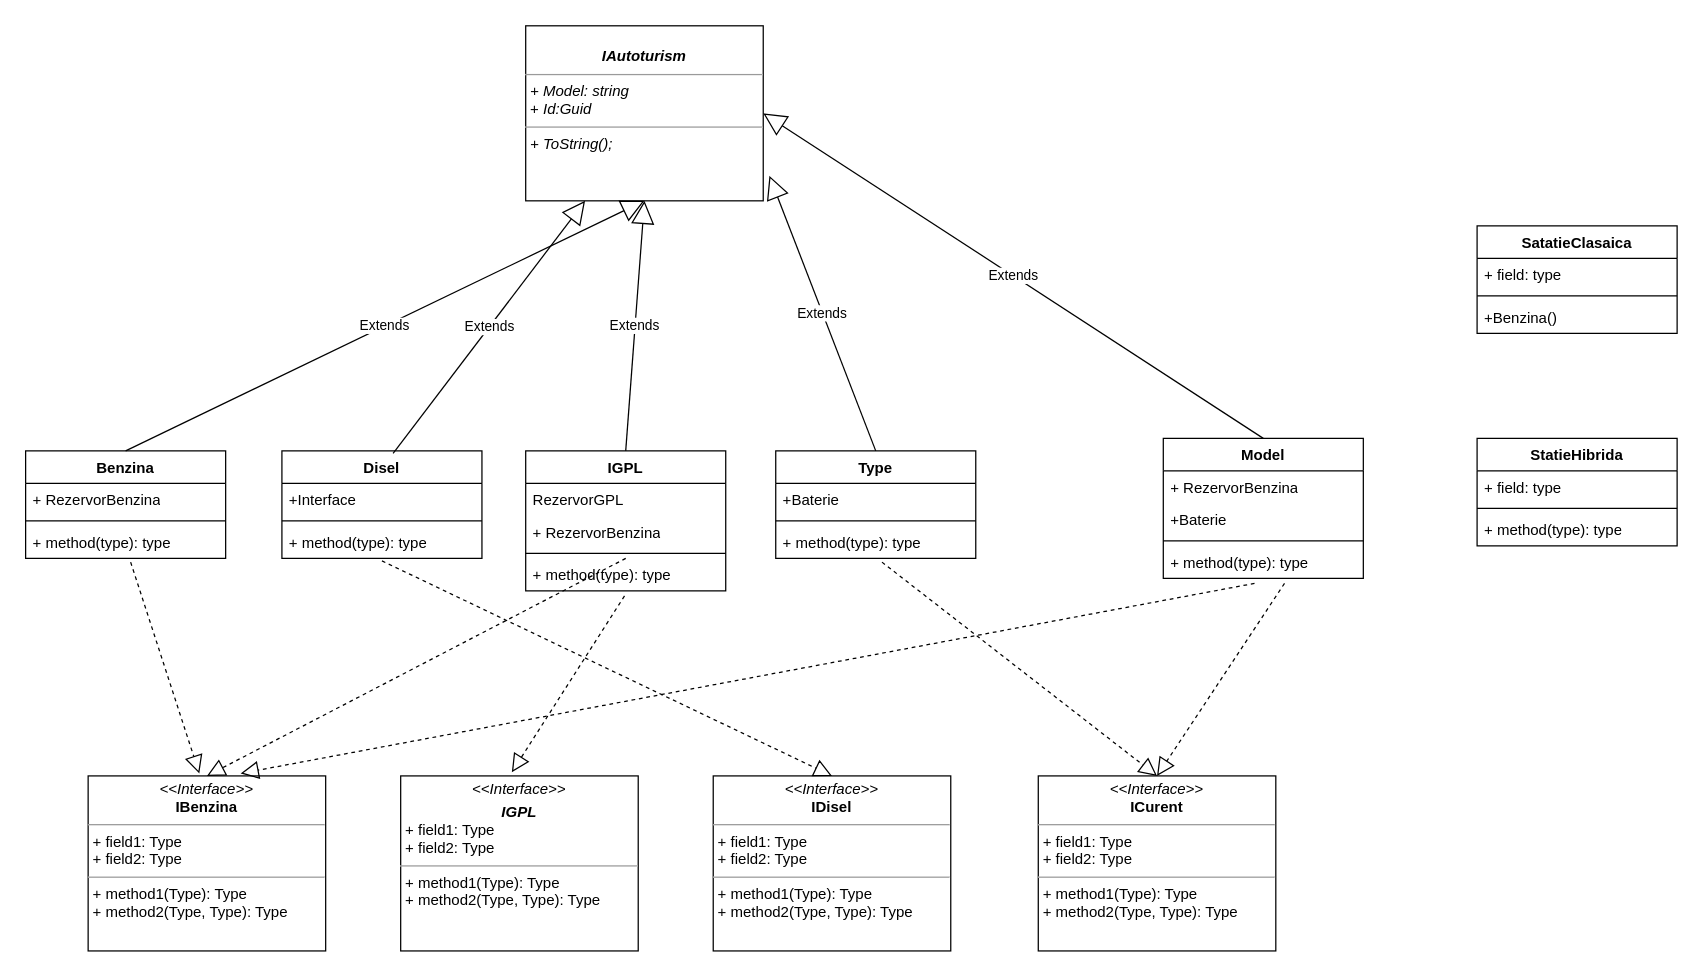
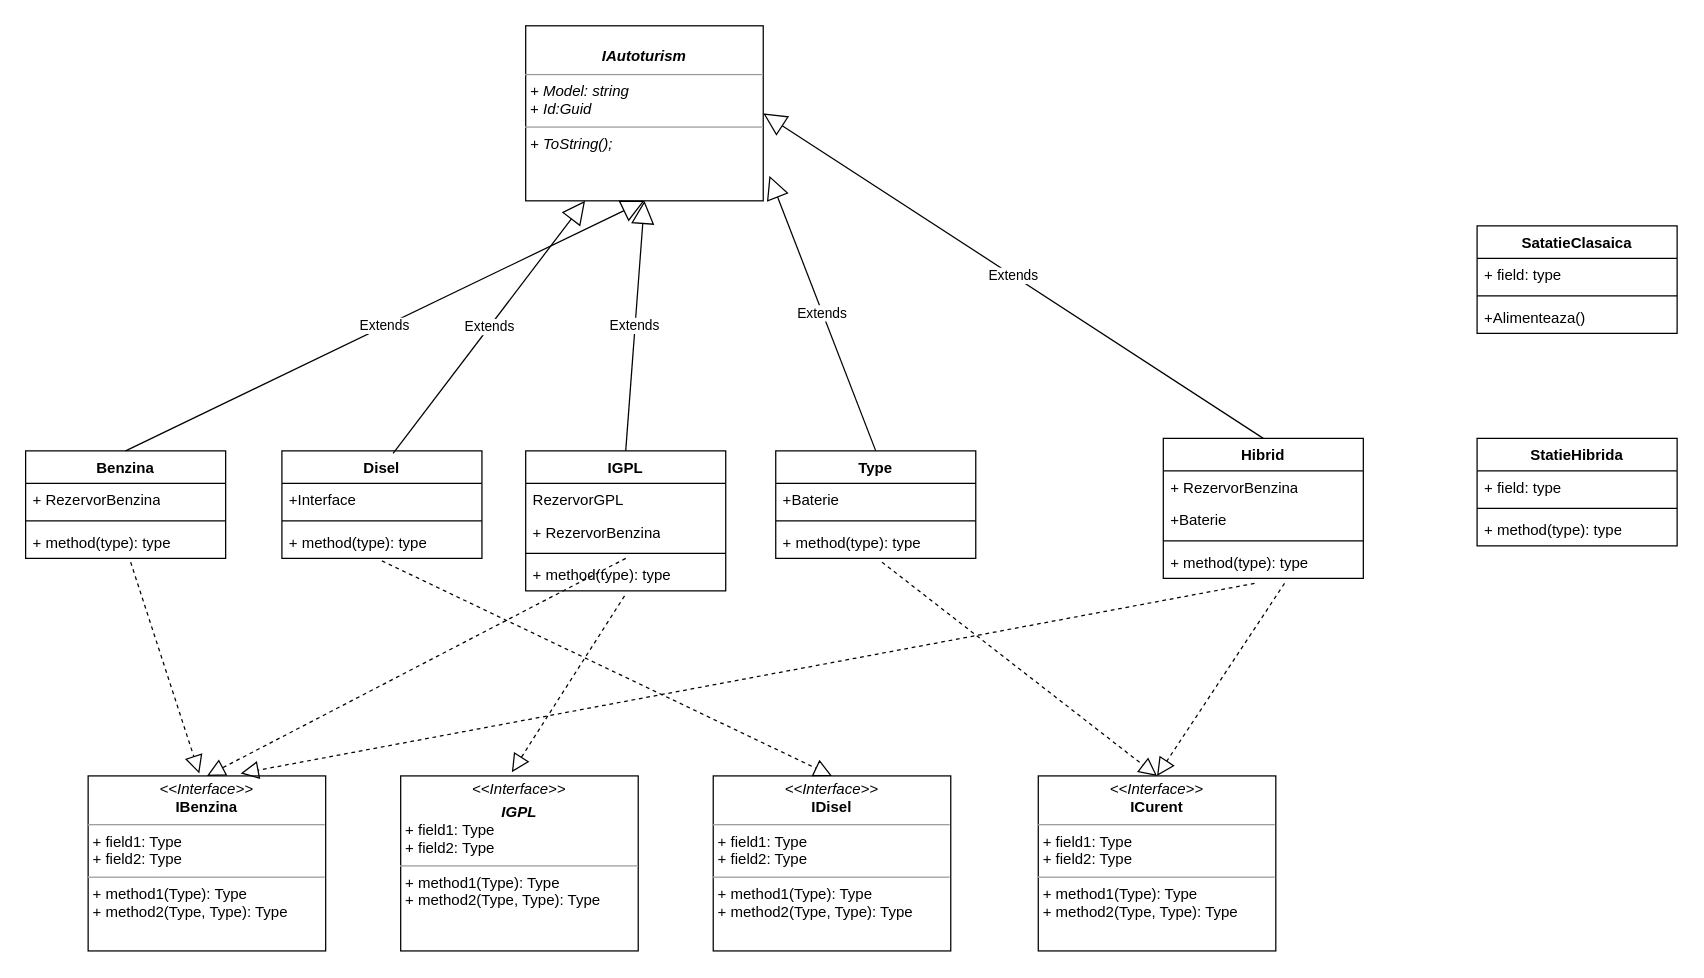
node "+Benzina()": label "+Benzina()" -> "+Alimenteaza()"
node "Model": label "Model" -> "Hibrid"
